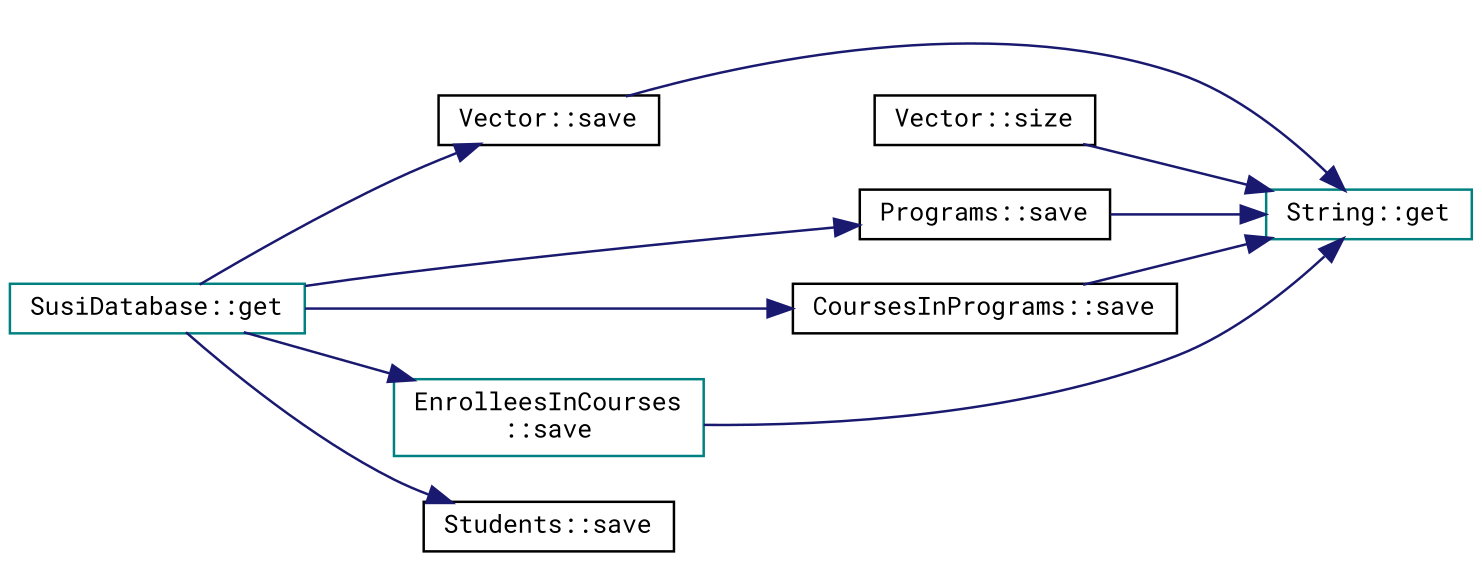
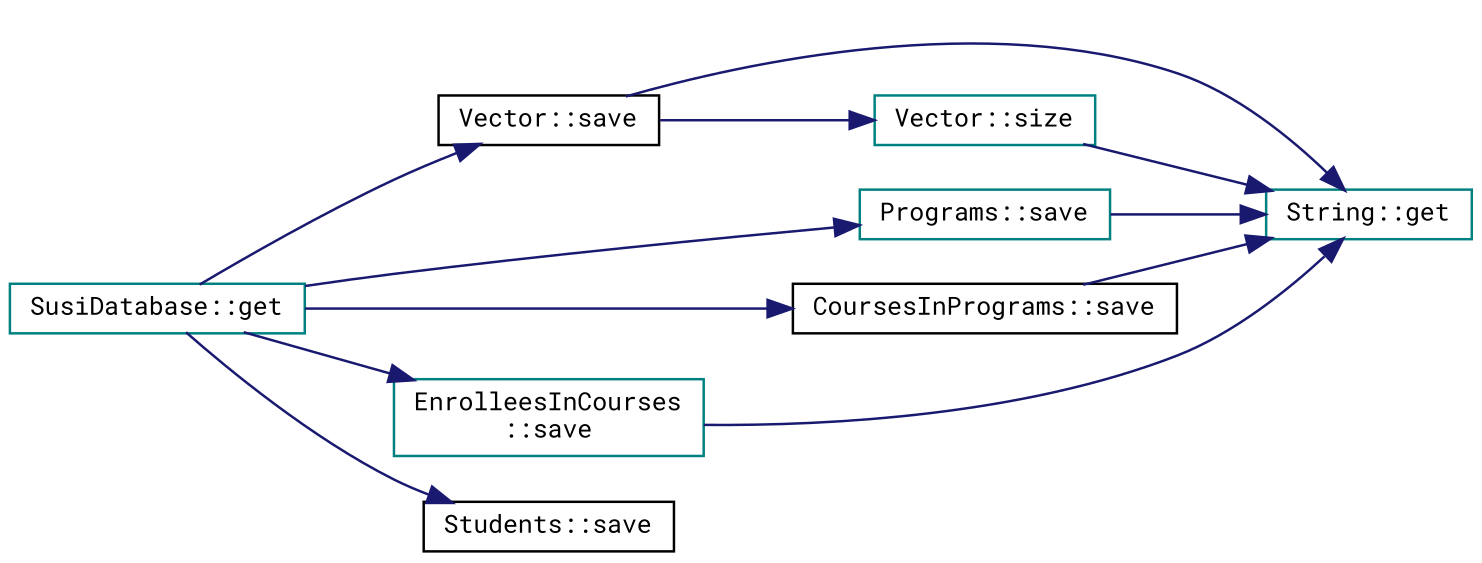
edge "Vector::save" -> "Vector::size": added
node "Vector::size": color black -> teal
node "Programs::save": color black -> teal
